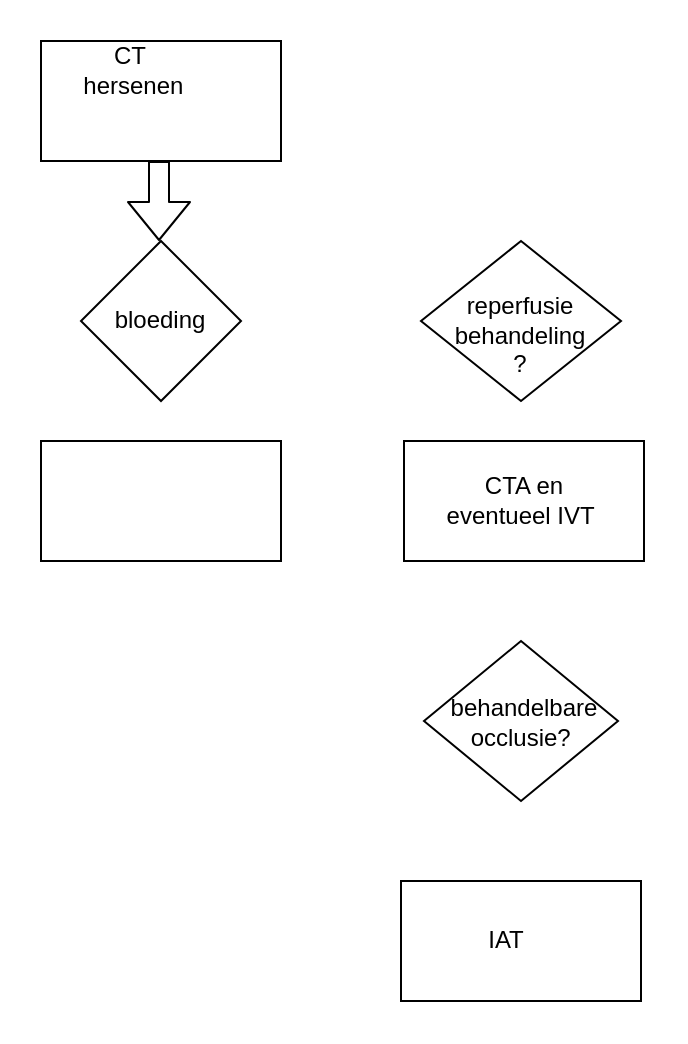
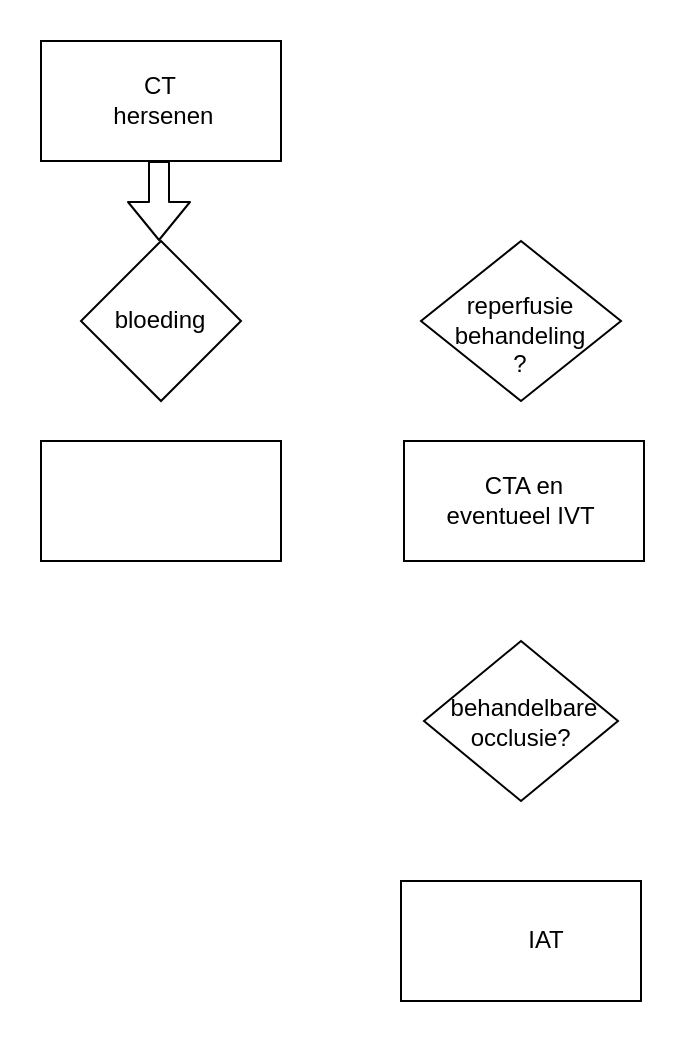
node "CT hersenen": moved (131, 71) -> (161, 101)
node "IAT": moved (507, 941) -> (547, 941)
